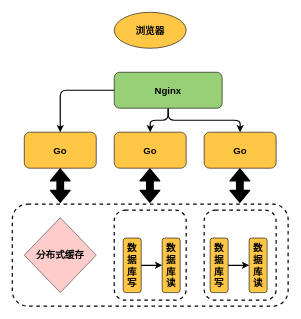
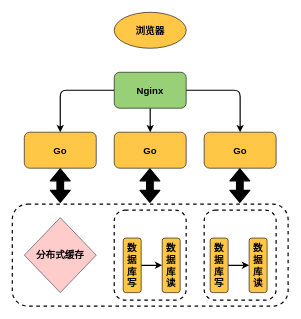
node "Nginx": size 108x36 -> 72x36
